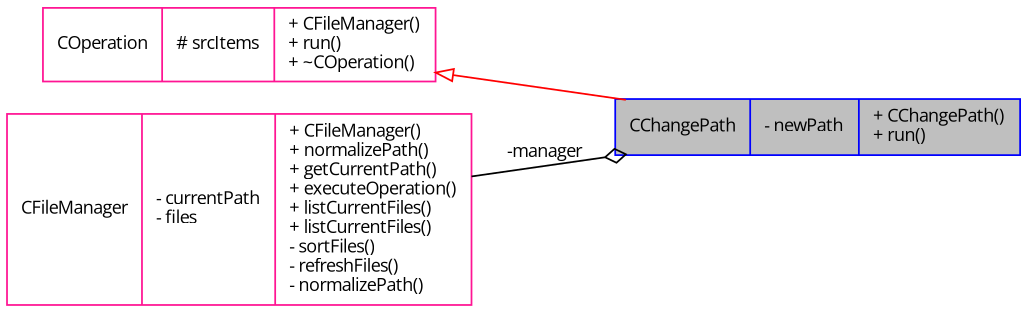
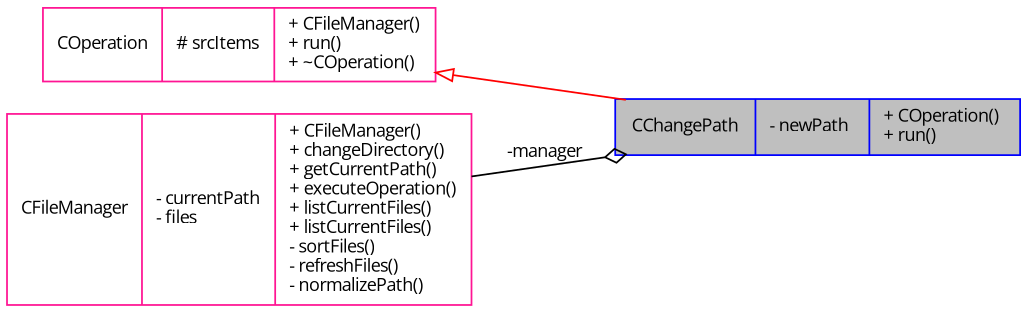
node "CChangePath": text "+ CChangePath()" -> "+ COperation()"
node "CFileManager": text "+ normalizePath()" -> "+ changeDirectory()"
